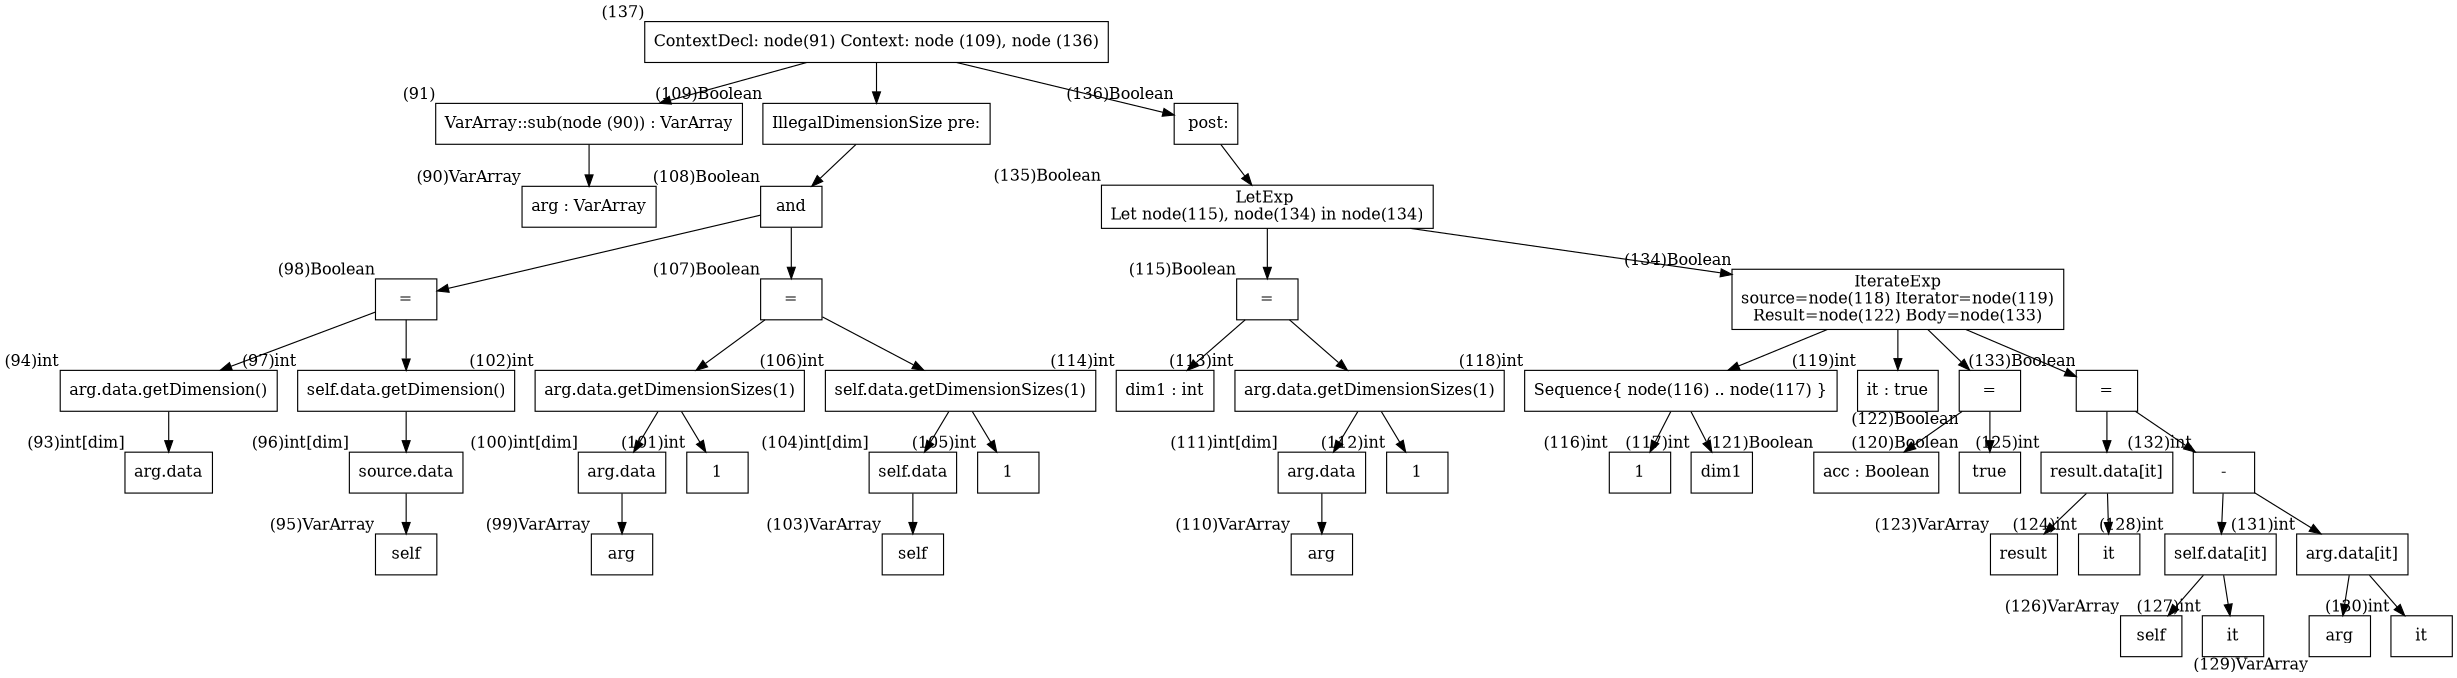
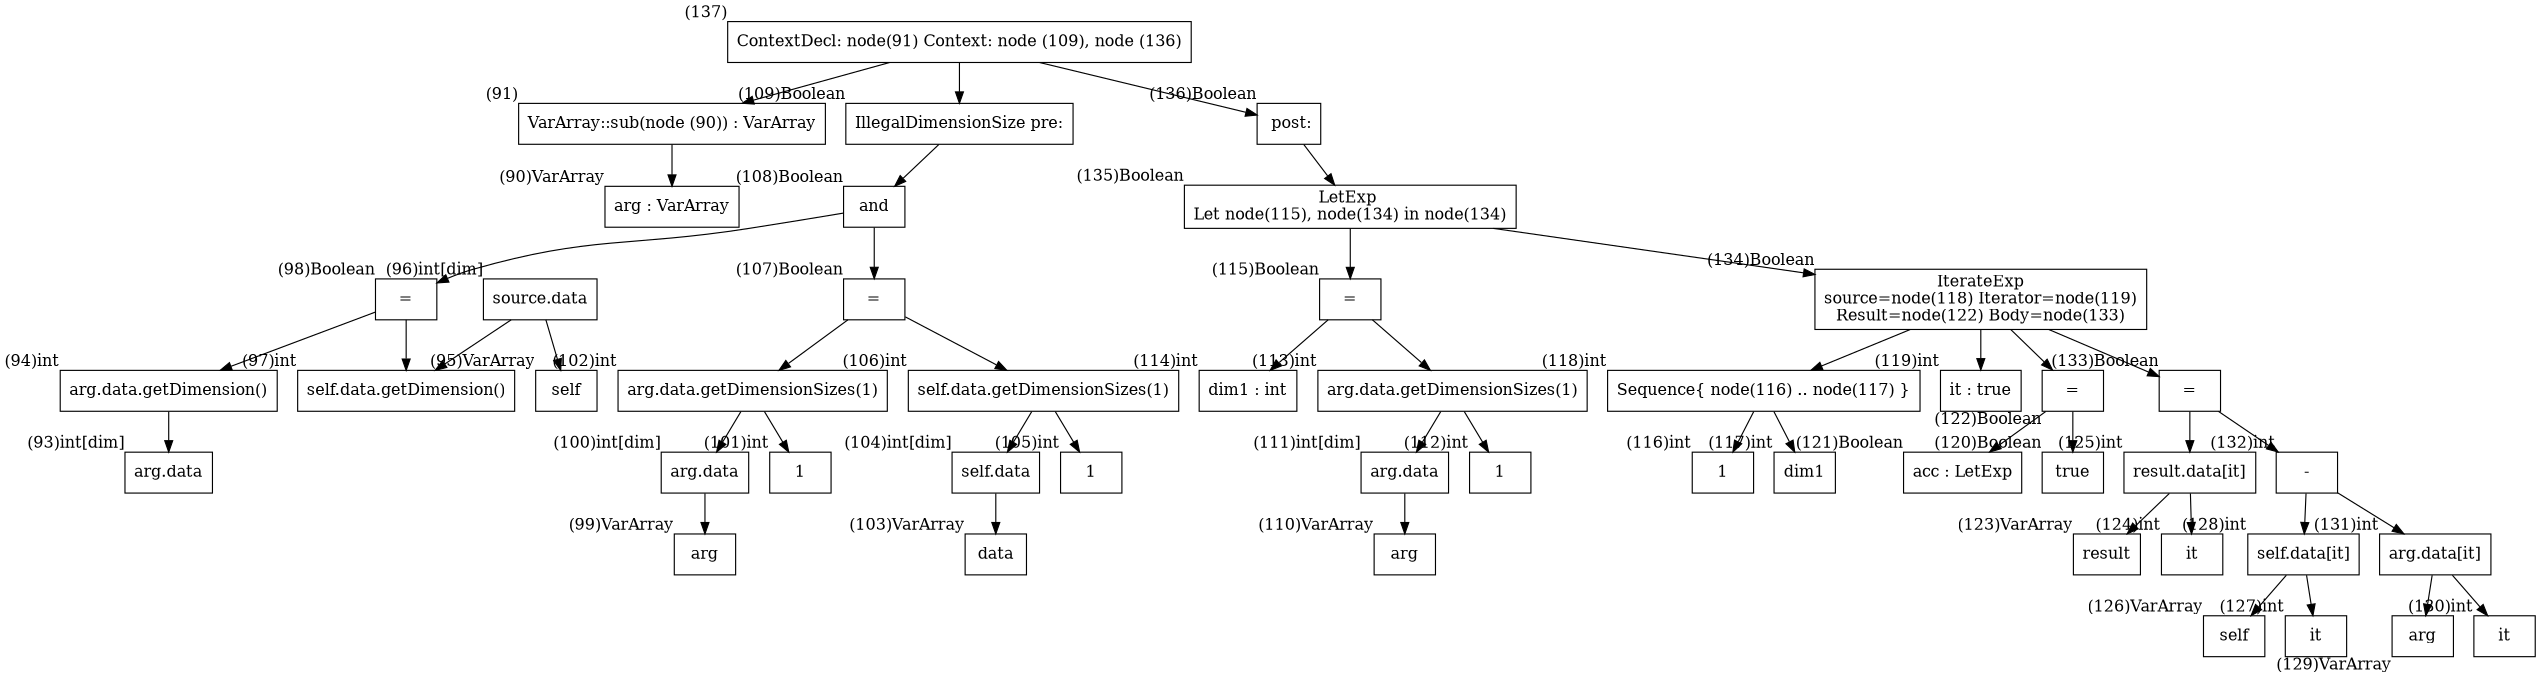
edge "self.data.getDimension() (97)int" -> "source.data (96)int[dim]": reversed
node "acc : Boolean (121)Boolean": label "acc : Boolean (121)Boolean" -> "acc : LetExp (121)Boolean"
node "self (103)VarArray": label "self (103)VarArray" -> "data (103)VarArray"
